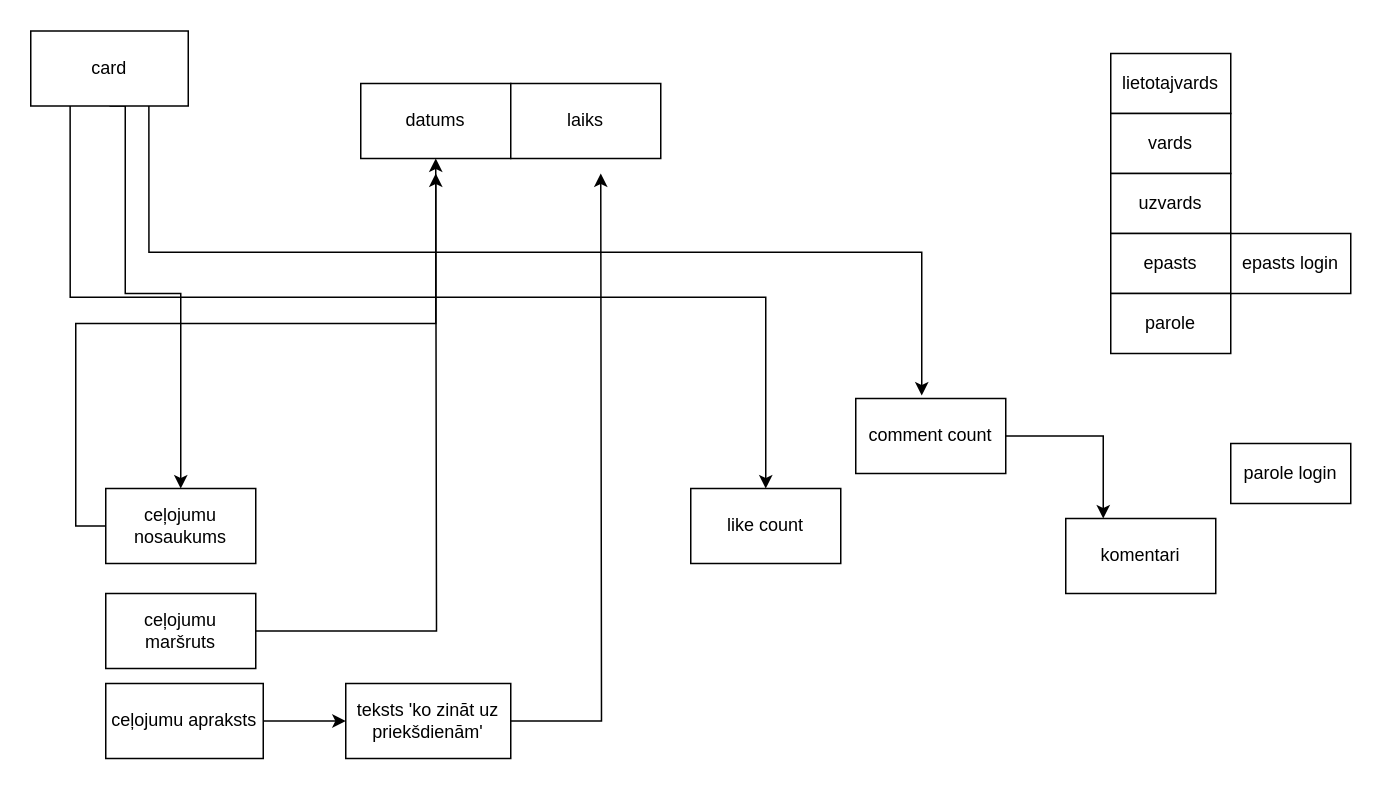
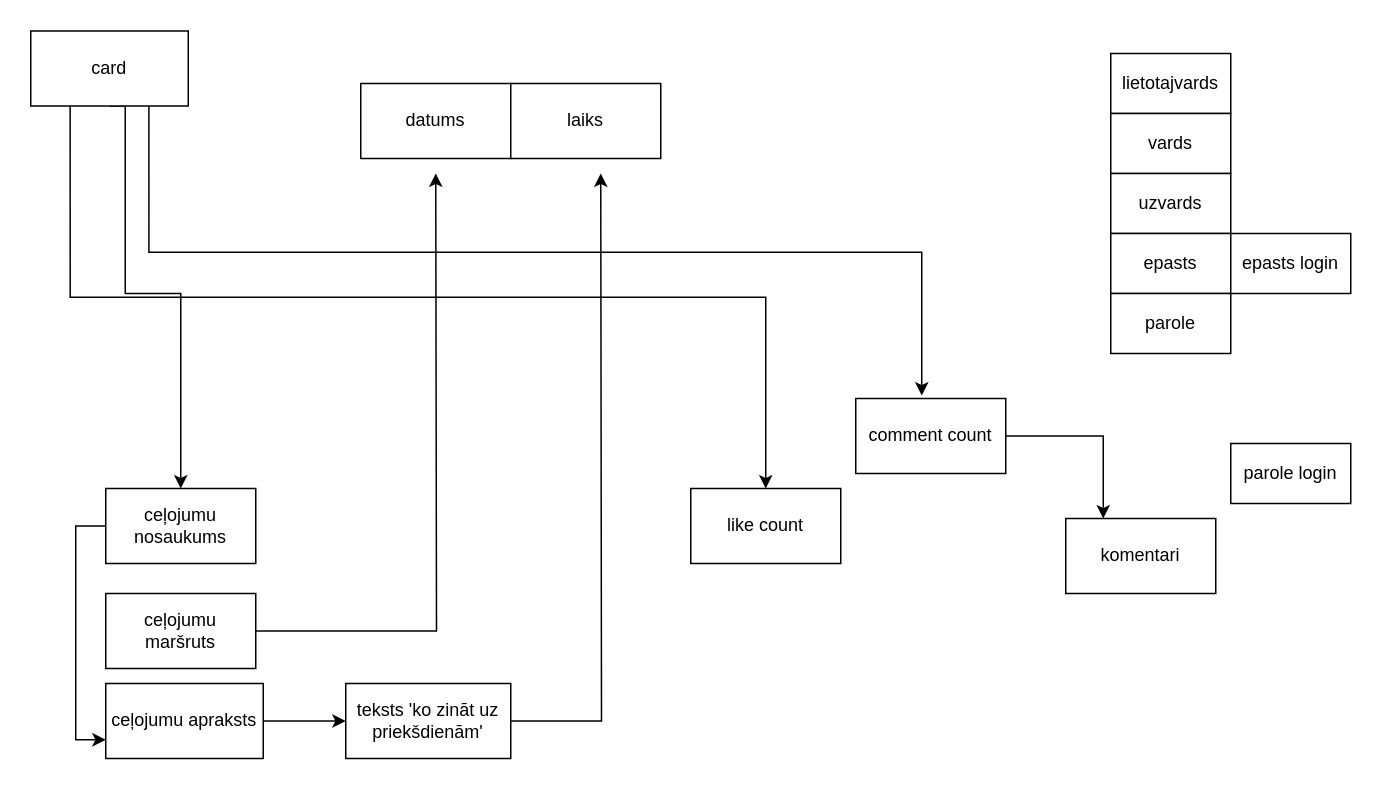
edge "ceļojumu nosaukums" -> "datums": now "ceļojumu nosaukums" -> "ceļojumu apraksts"
